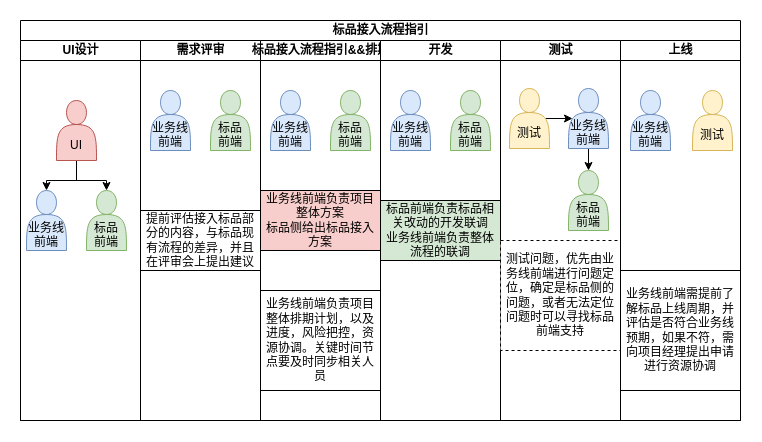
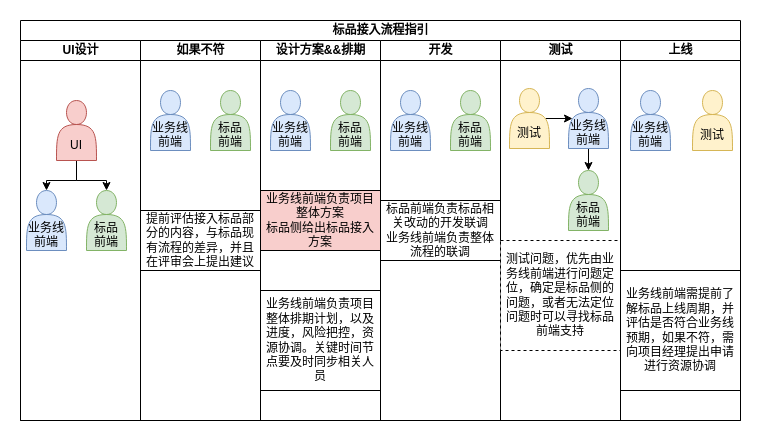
node "需求评审": label "需求评审" -> "如果不符"
node "标品接入流程指引&&排期": label "标品接入流程指引&&排期" -> "设计方案&&排期"
node "标品前端负责标品相关改动的开发联调 业务线前端负责整体流程的联调": fillcolor #d5e8d4 -> #ffffff
